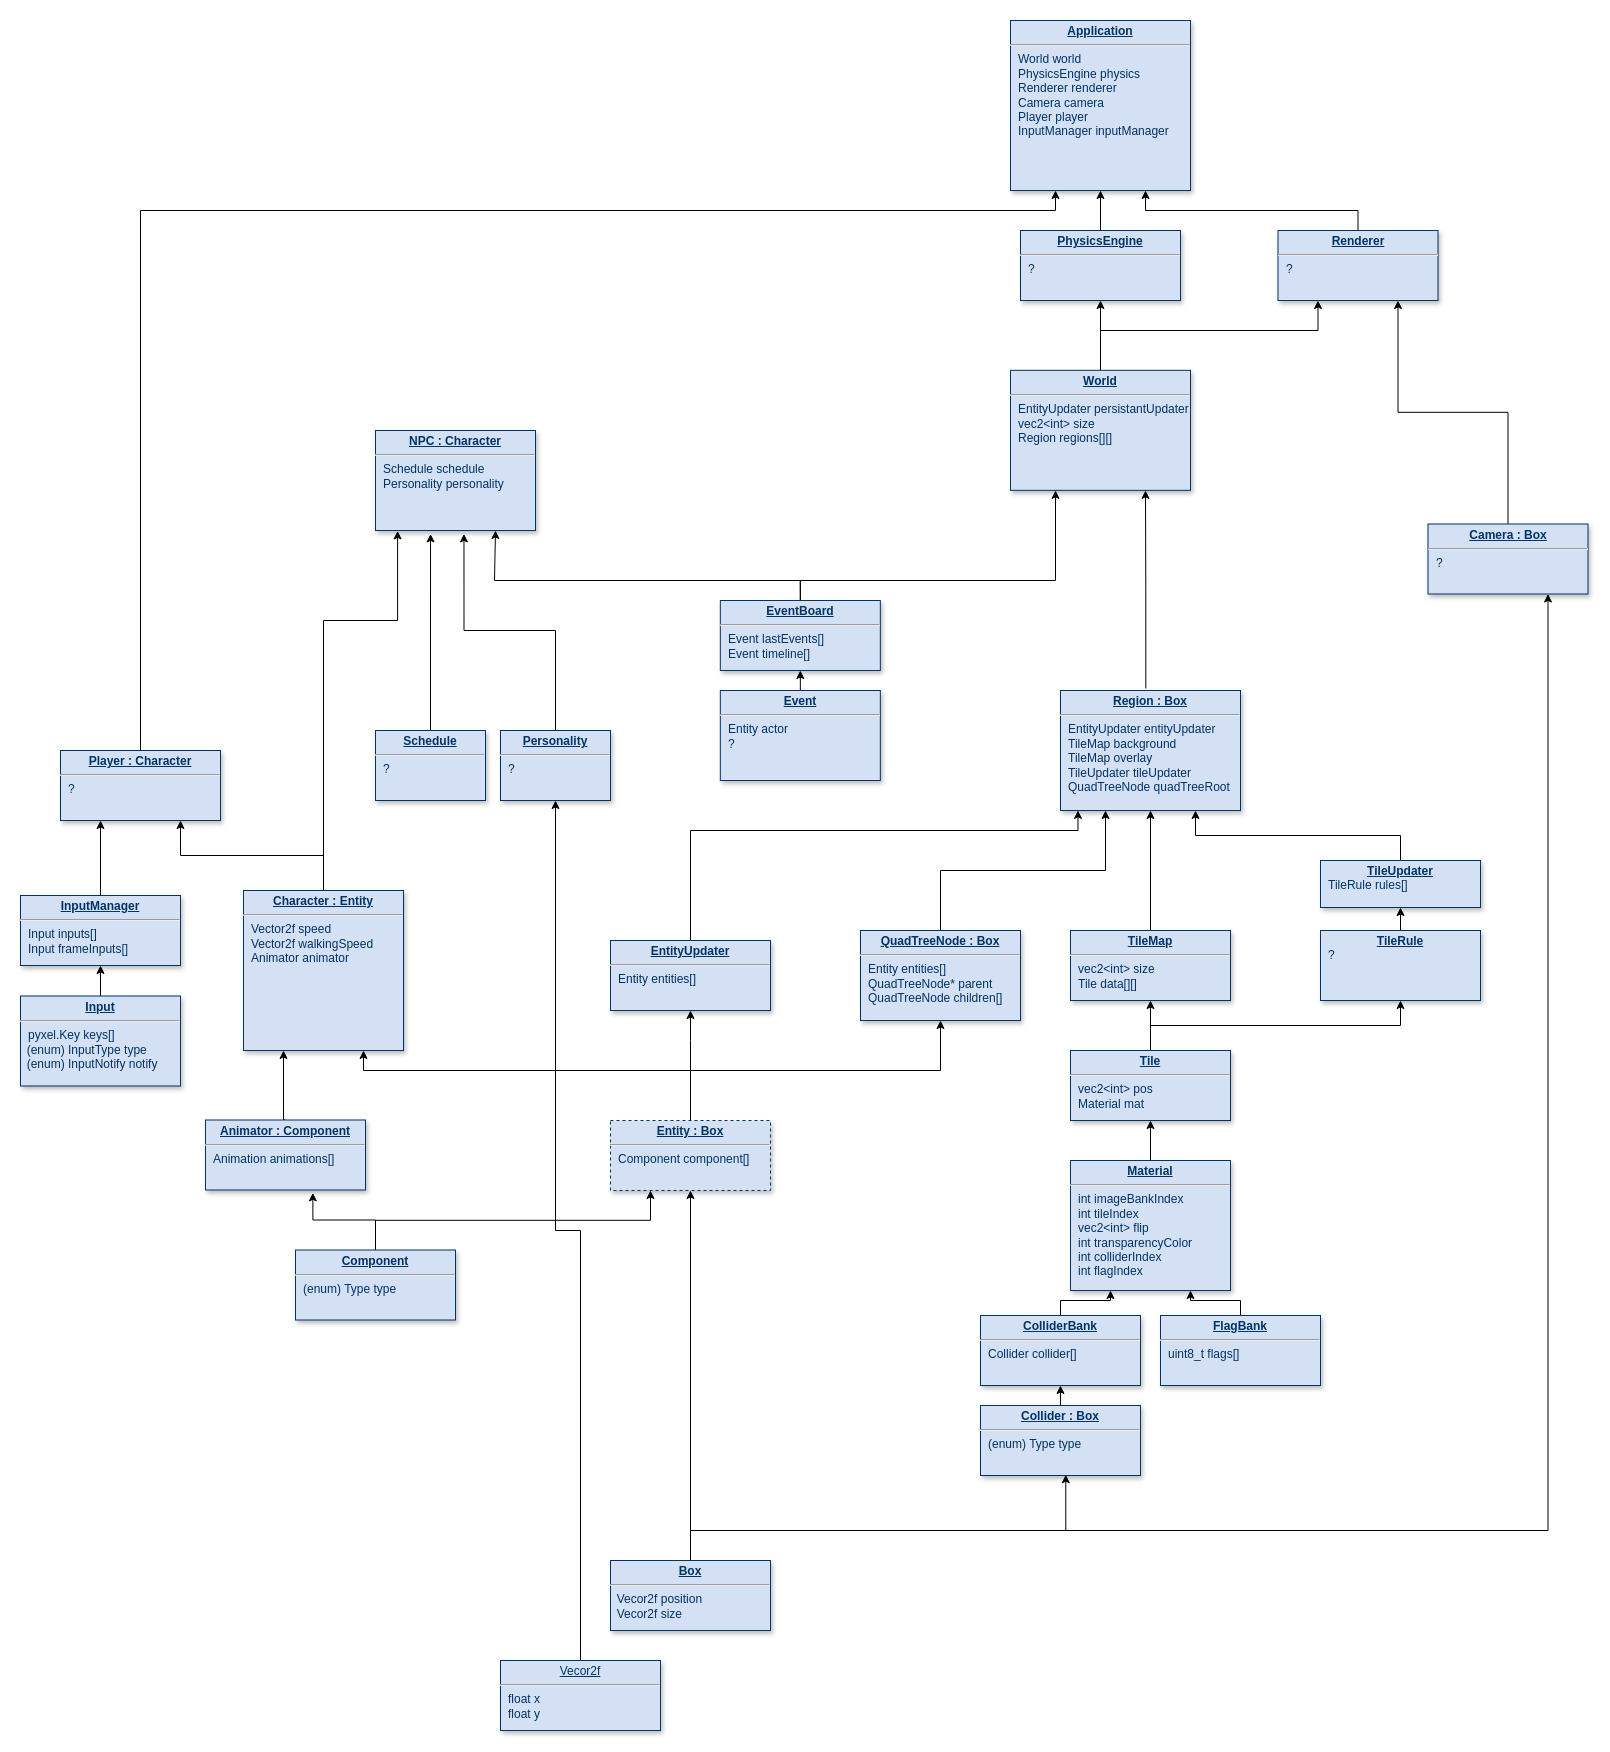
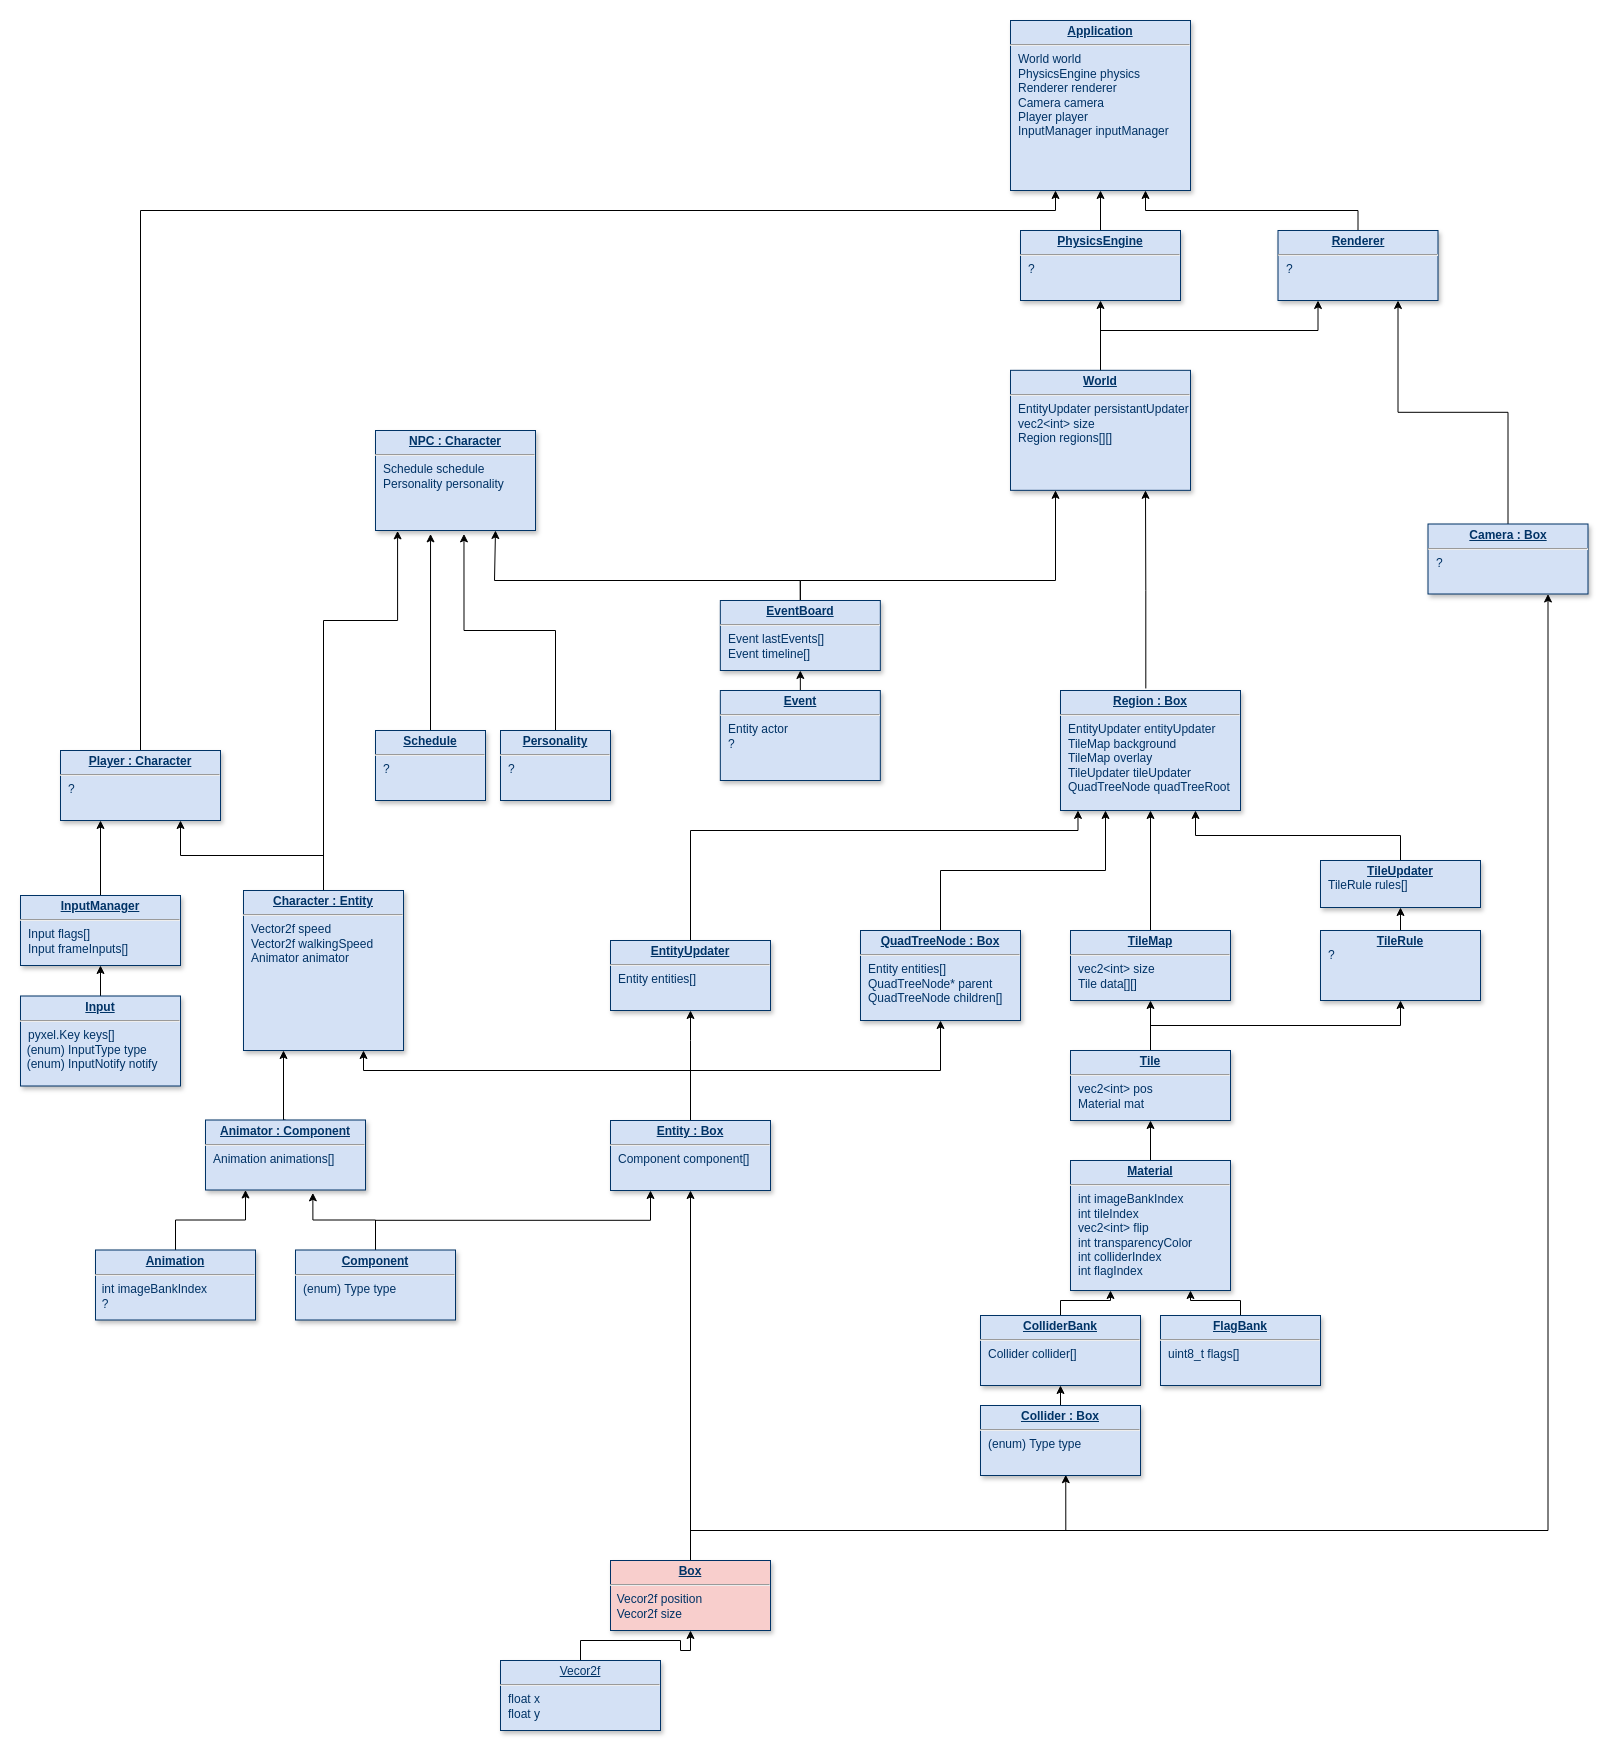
node "InputManager Input inputs[] Input frameInputs[]": label "InputManager Input inputs[] Input frameInputs[]" -> "InputManager Input flags[] Input frameInputs[]"
node "Entity : Box Component component[]": style dashed -> solid
edge "Animation int imageBankIndex ?" -> "Animator : Component Animation animations[]": added
edge "Vecor2f float x float y" -> "Personality ?": now "Vecor2f float x float y" -> "Box Vecor2f position Vecor2f size"
node "Animation int imageBankIndex ?": added
node "Box Vecor2f position Vecor2f size": fillcolor #d4e1f5 -> #f8cecc
